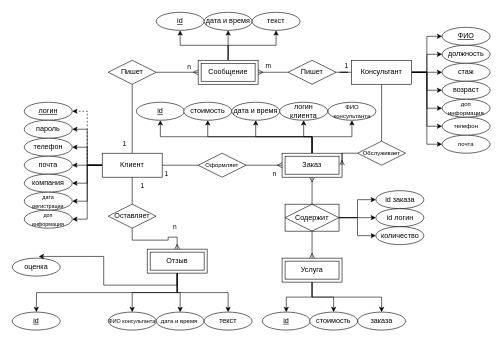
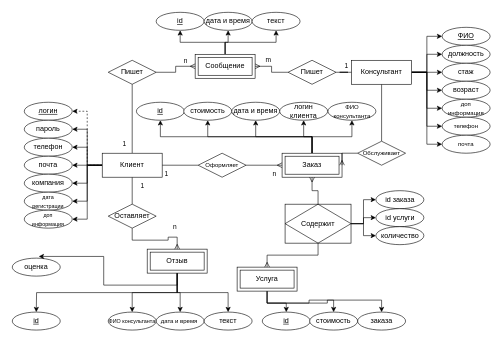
node "Сообщение": moved (228, 72) -> (225, 66)
node "Содержит": size 54x27 -> 66x39
node "id логин": label "id логин" -> "id услуги"
node "Услуга": moved (312, 270) -> (267, 279)
